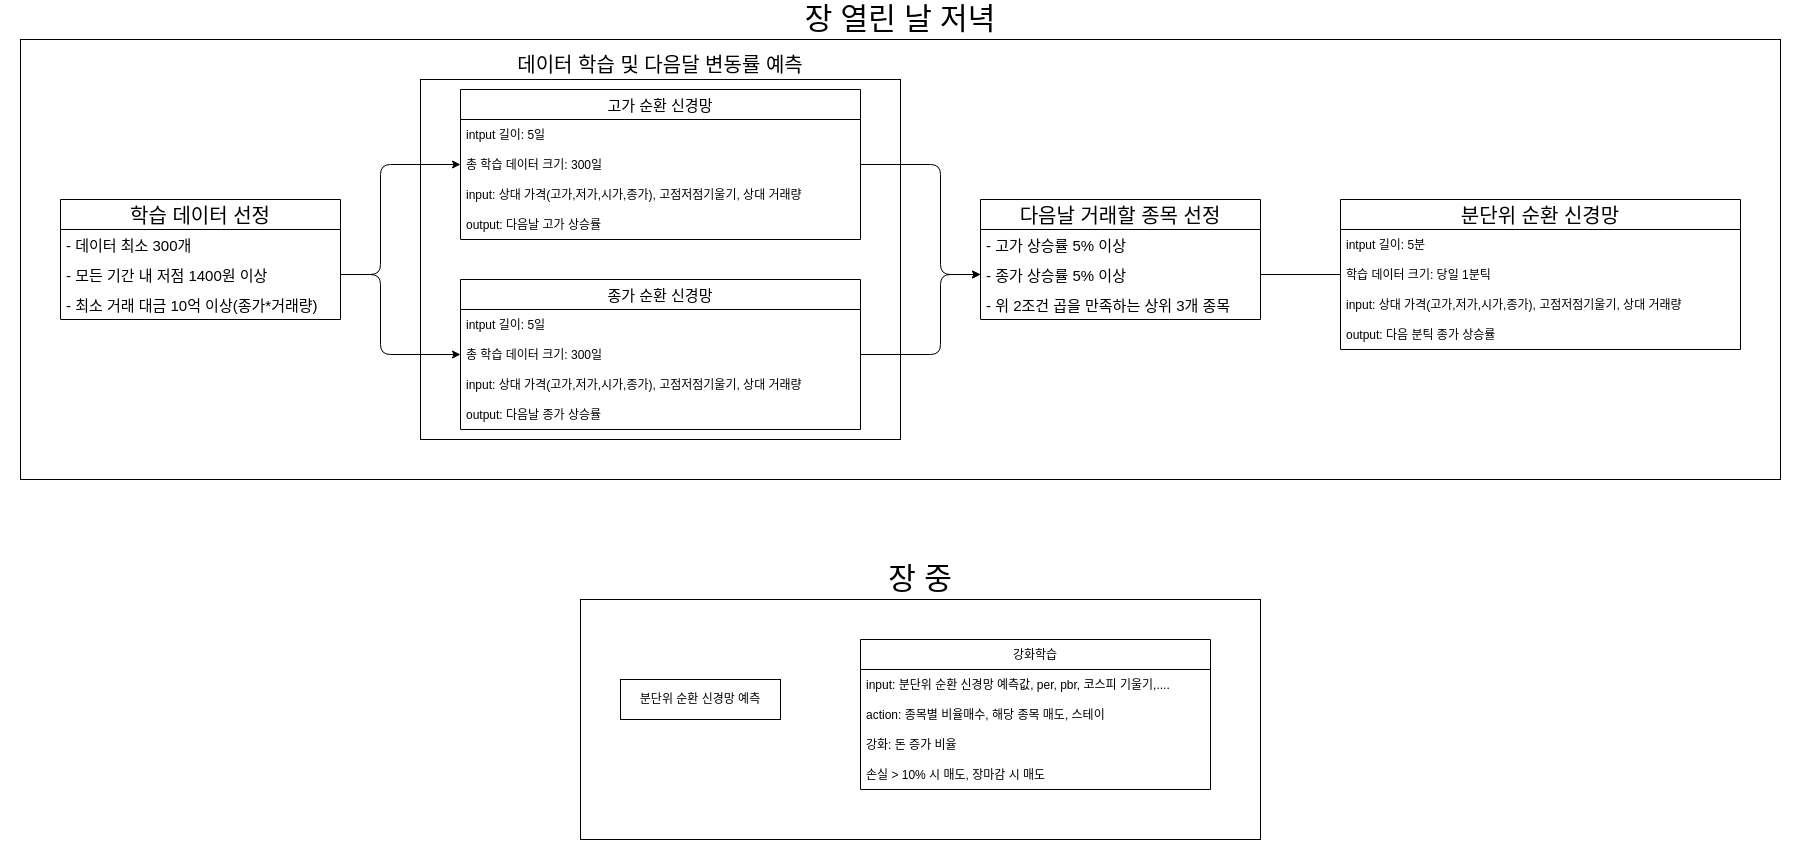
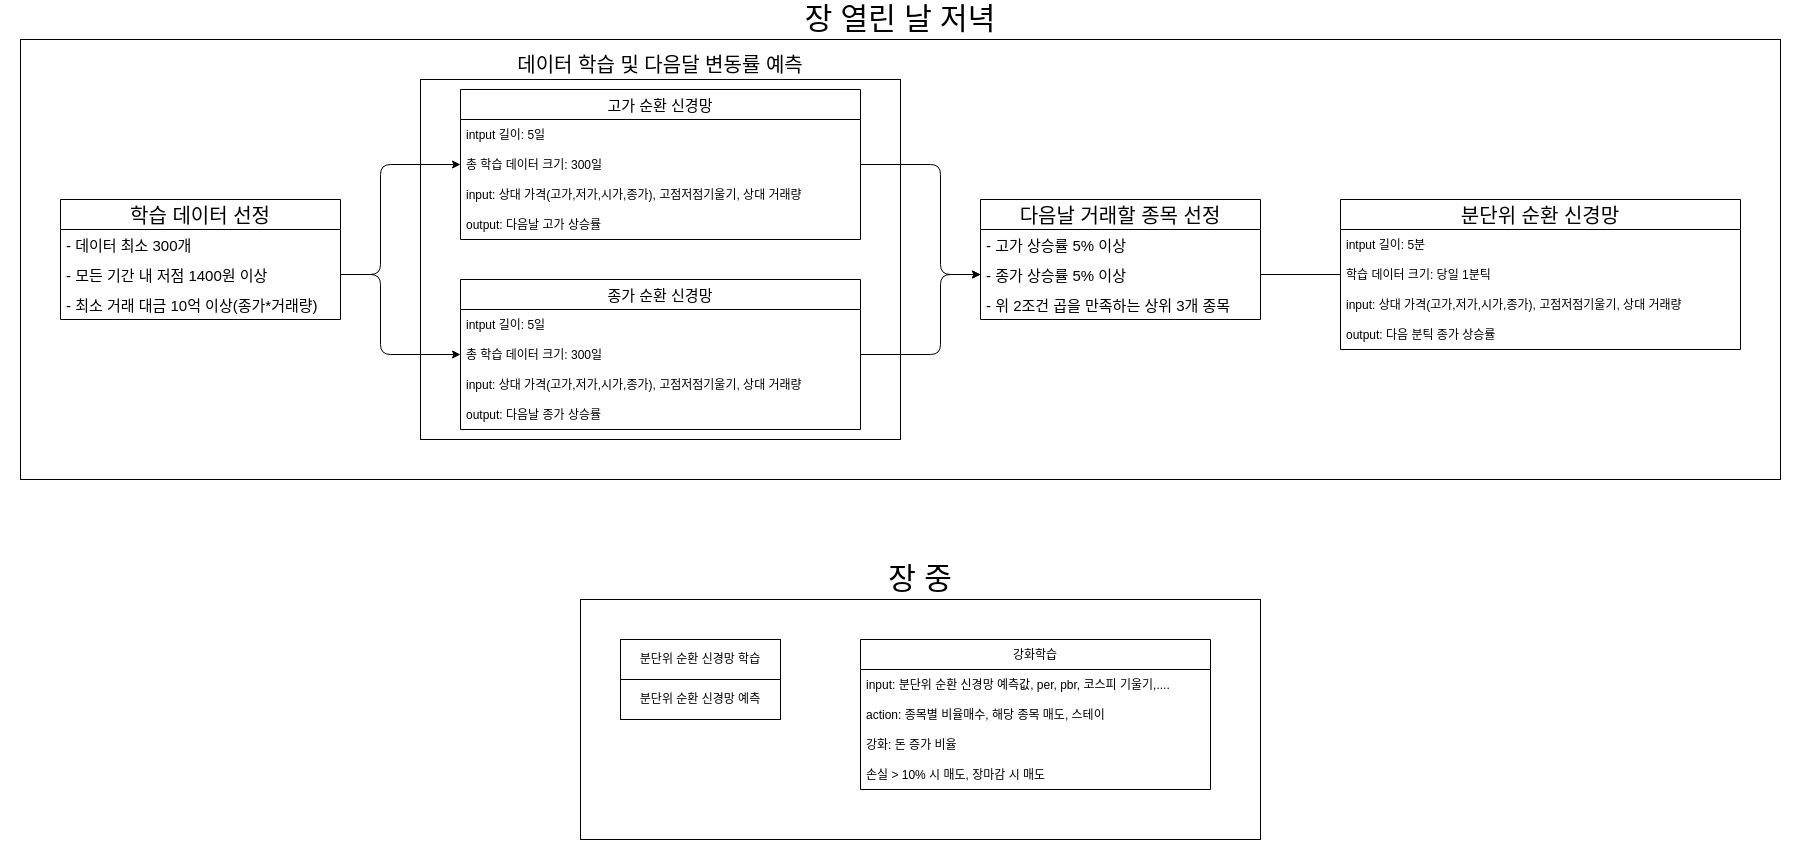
node "분단위 순환 신경망 학습": added
